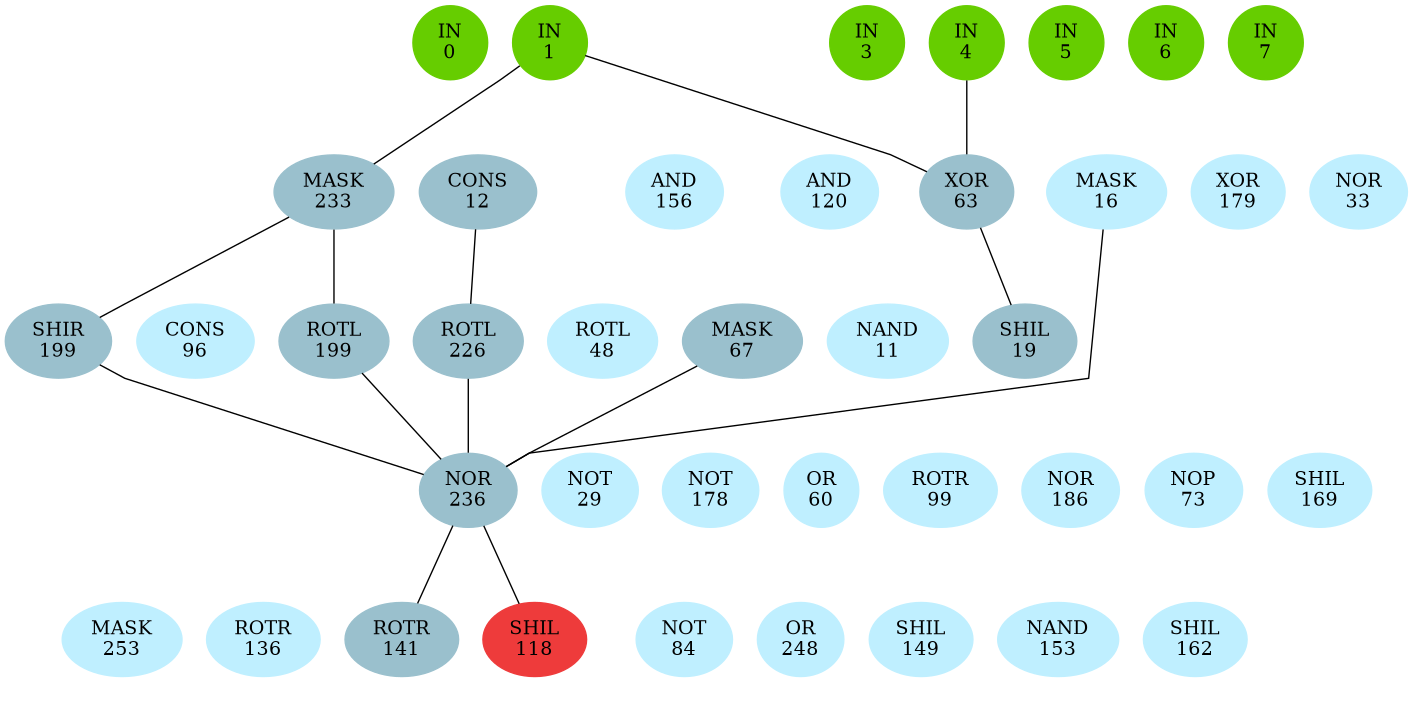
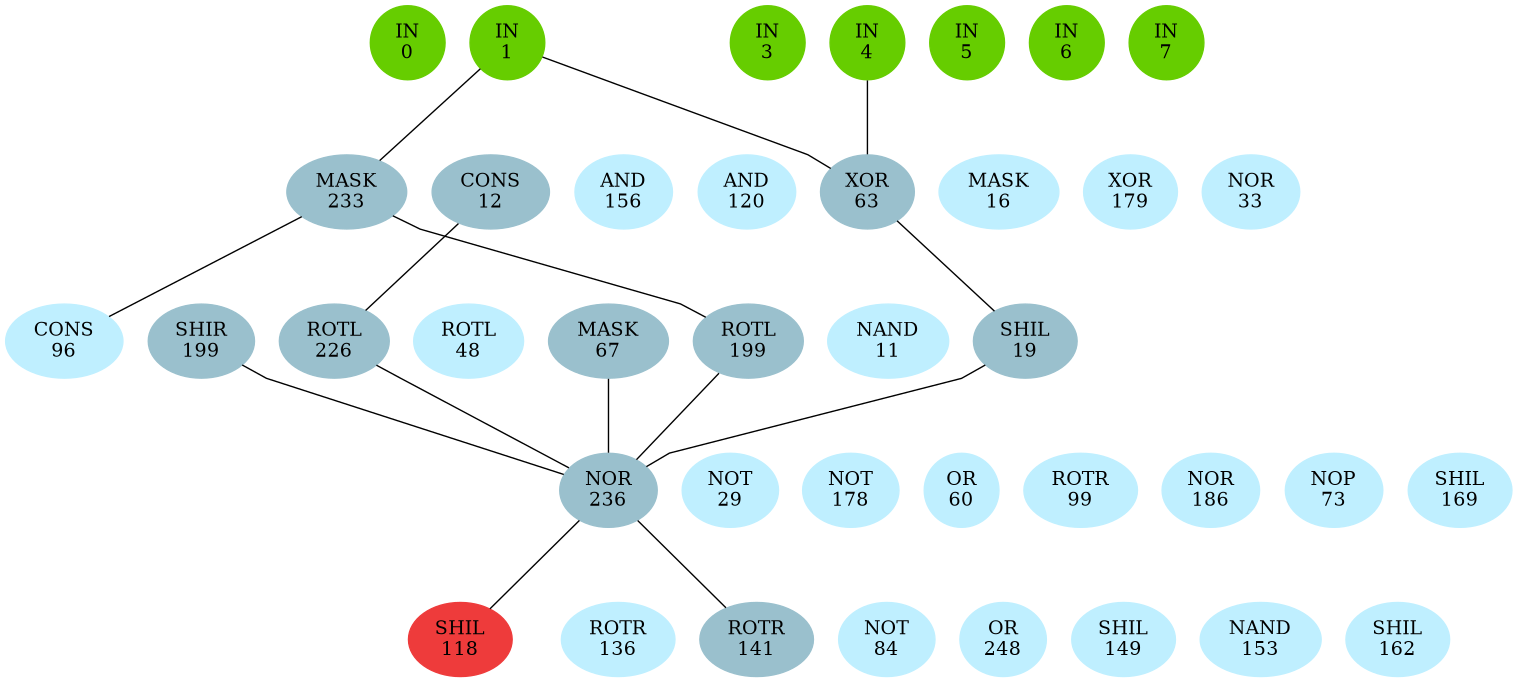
edge "MASK 233" -- "SHIR 199": now "MASK 233" -- "CONS 96"
edge "MASK 16" -- "NOR 236": now "SHIL 19" -- "NOR 236"
node "MASK 253": removed
